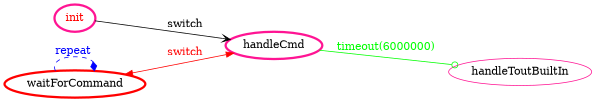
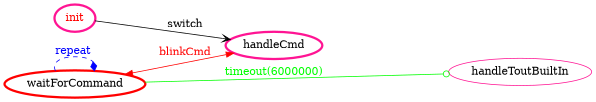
edge "handleCmd" -- "waitForCommand": label "switch" -> "blinkCmd"
edge "handleCmd" -> "handleToutBuiltIn": now "waitForCommand" -> "handleToutBuiltIn"
